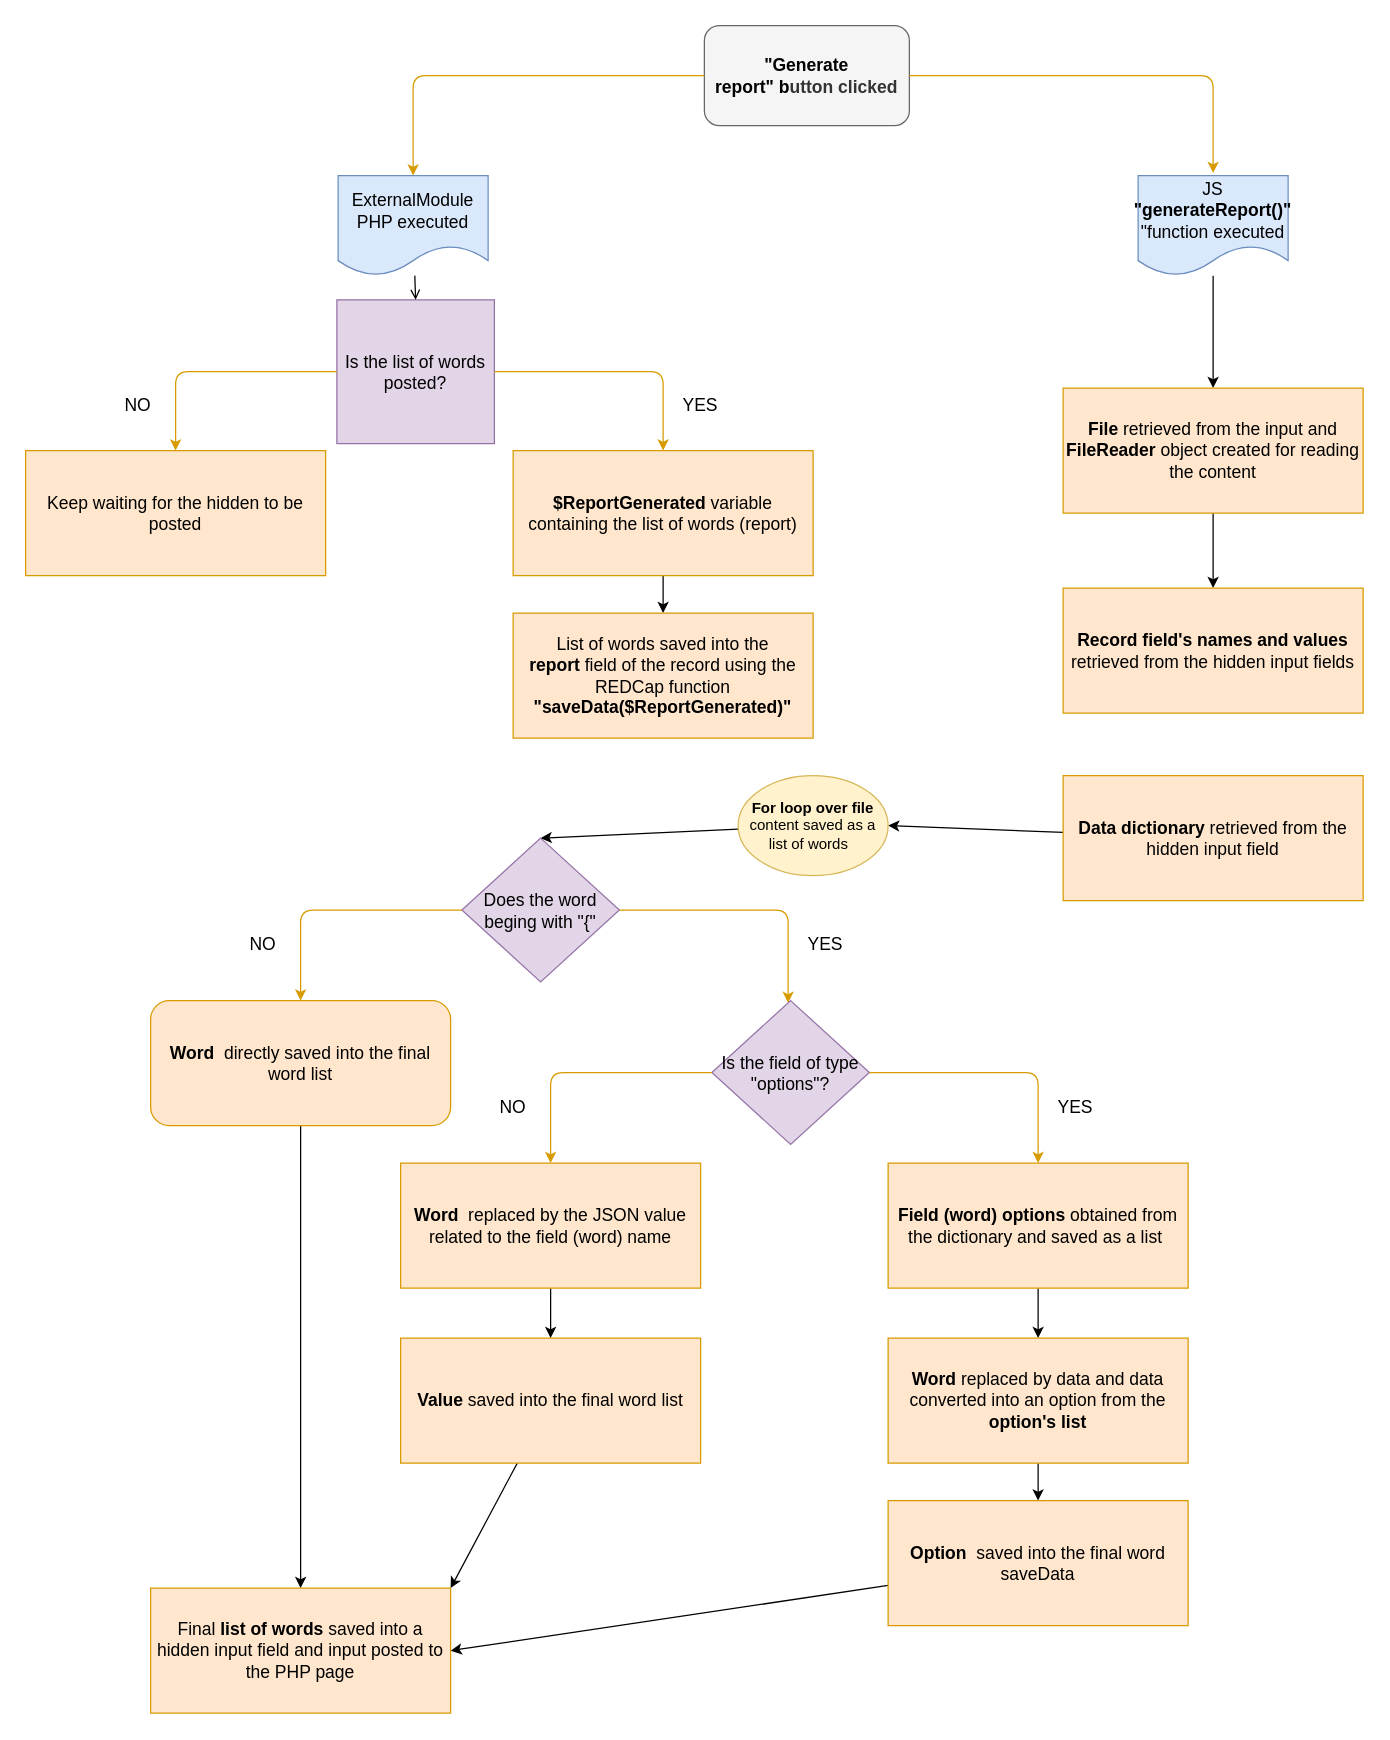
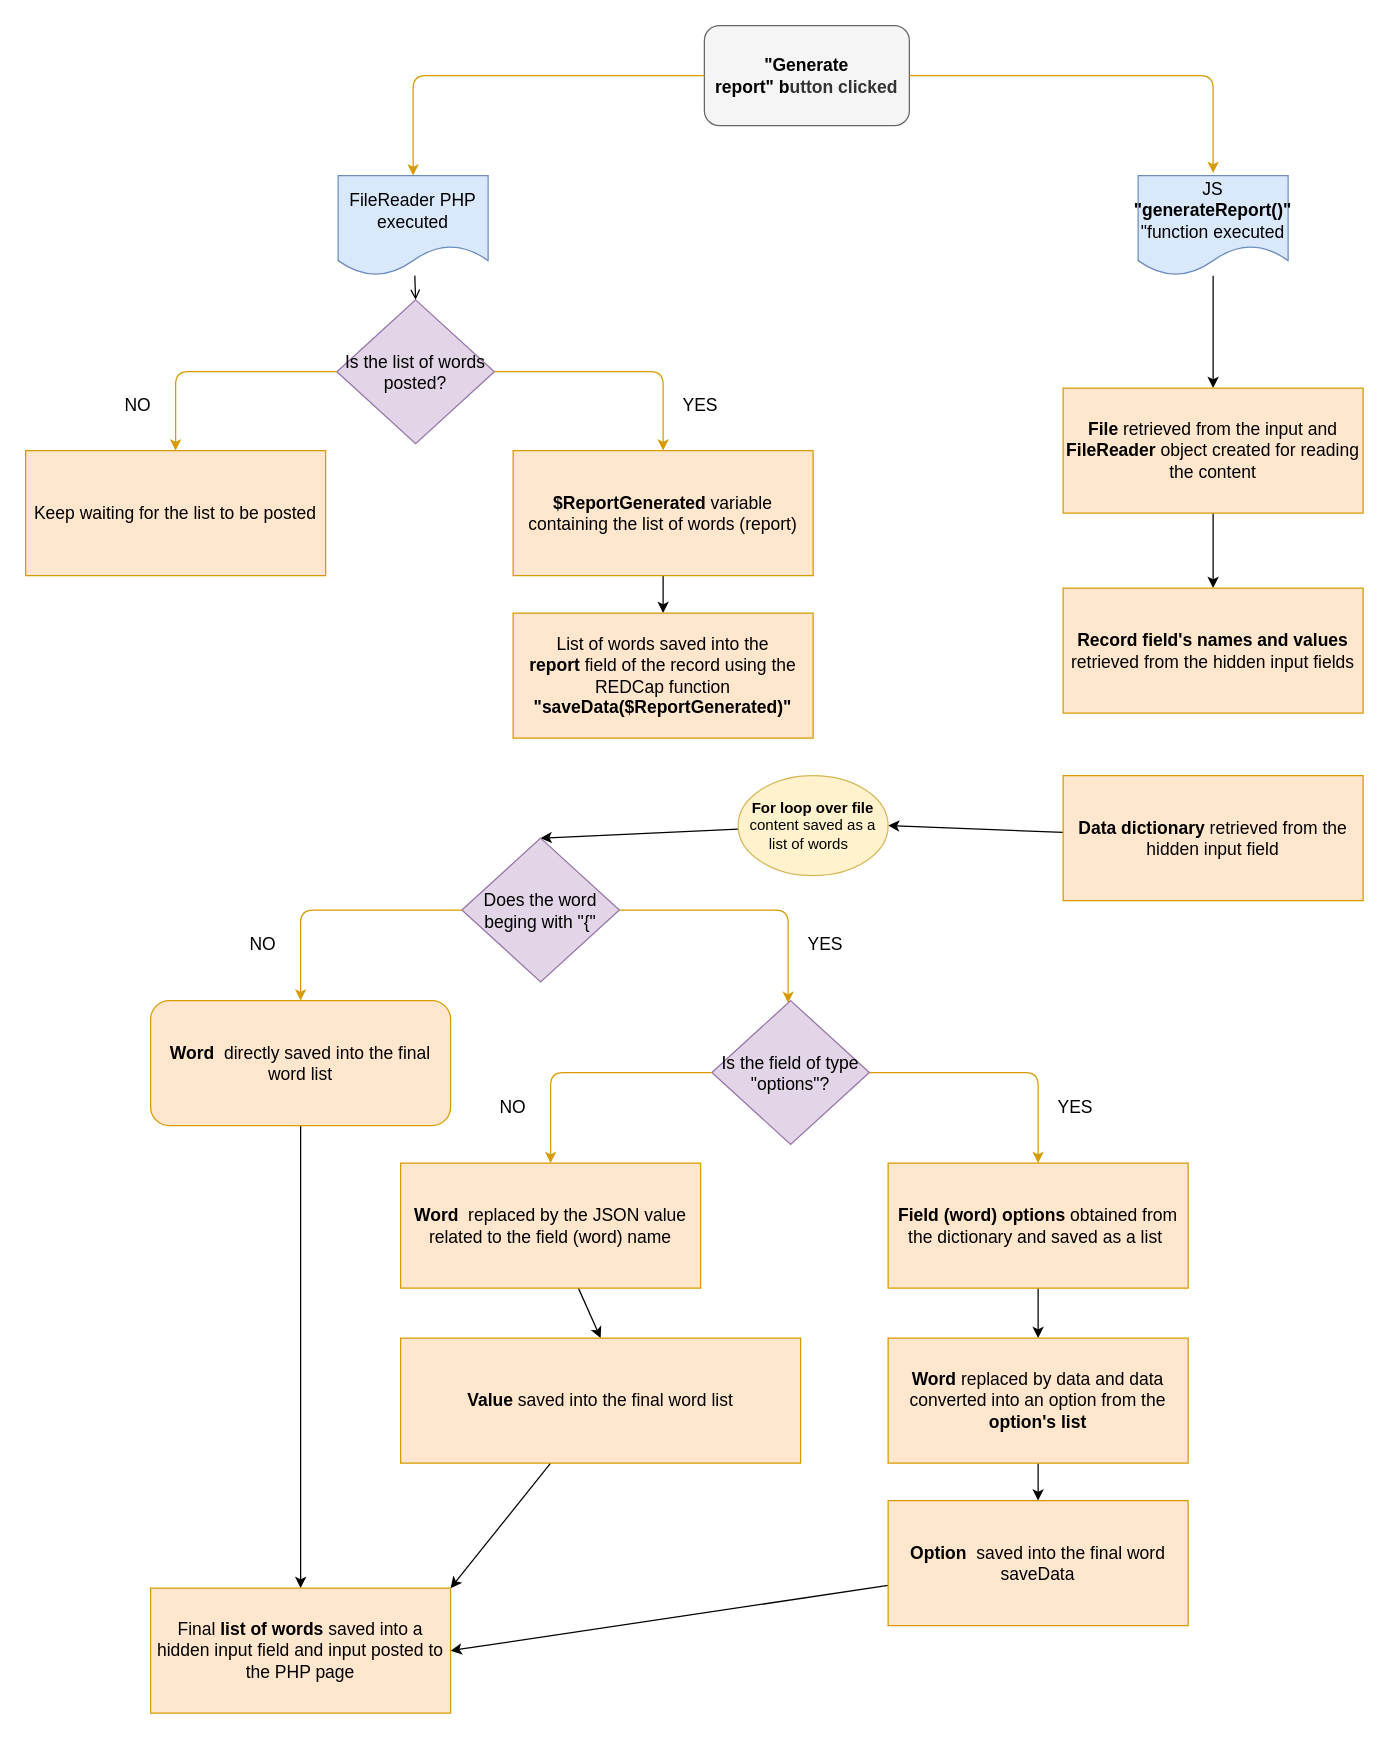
node "ExternalModule PHP executed": label "ExternalModule PHP executed" -> "FileReader PHP executed"
node "Is the list of words posted?": shape rectangle -> diamond
node "Keep waiting for the hidden to be posted": label "Keep waiting for the hidden to be posted" -> "Keep waiting for the list to be posted"
node "Value saved into the final word list": size 300x125 -> 400x125
